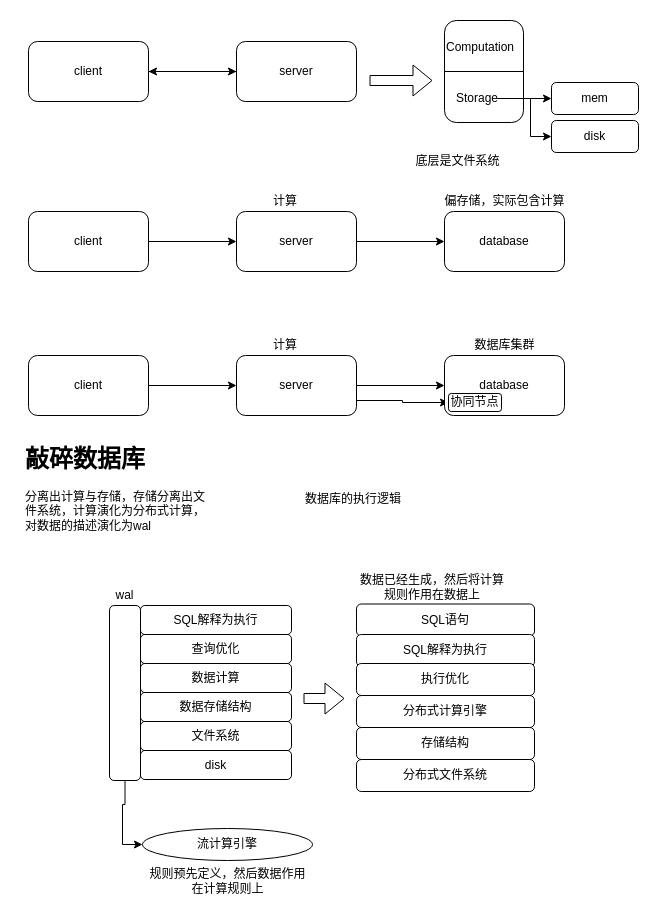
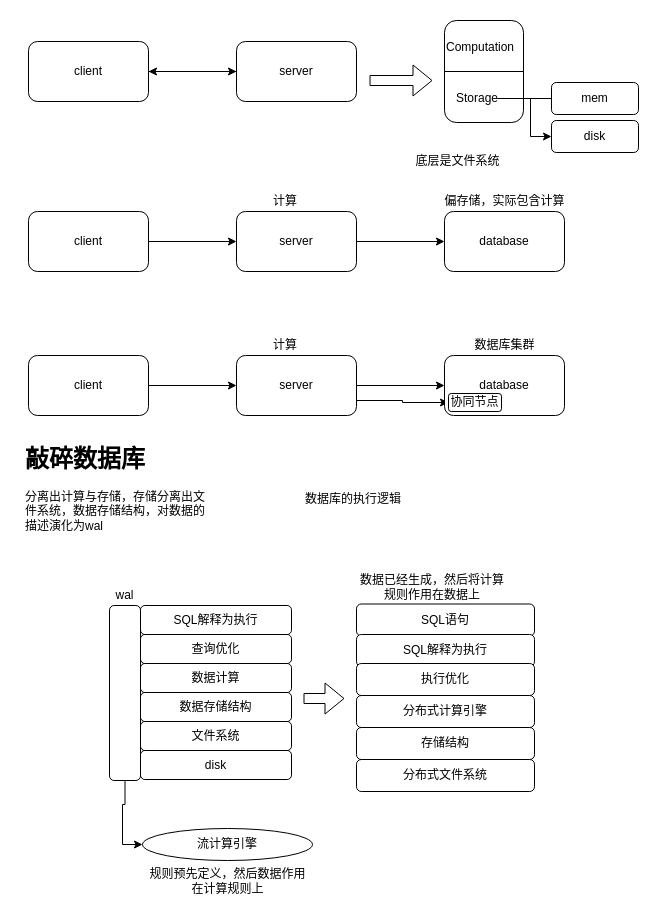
edge "Storage" -> "mem": arrowhead classic -> none
node "敲碎数据库分离出计算与存储，存储分离出文件系统，计算演化为分布式计算，对数据的描述演化为wal": label "敲碎数据库分离出计算与存储，存储分离出文件系统，计算演化为分布式计算，对数据的描述演化为wal" -> "敲碎数据库分离出计算与存储，存储分离出文件系统，数据存储结构，对数据的描述演化为wal"
